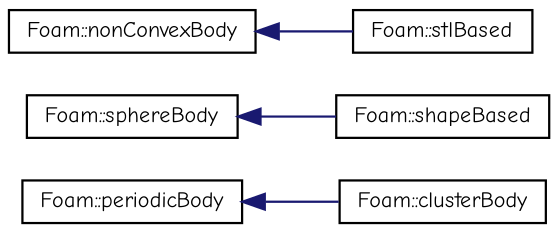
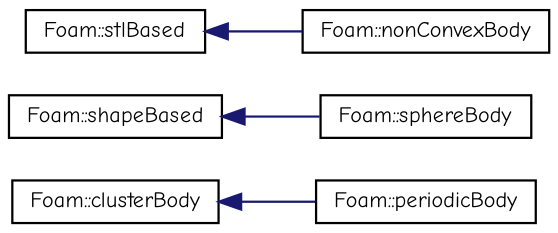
edge "Foam::stlBased" -> "Foam::nonConvexBody": reversed
edge "Foam::shapeBased" -> "Foam::sphereBody": reversed
edge "Foam::clusterBody" -> "Foam::periodicBody": reversed
